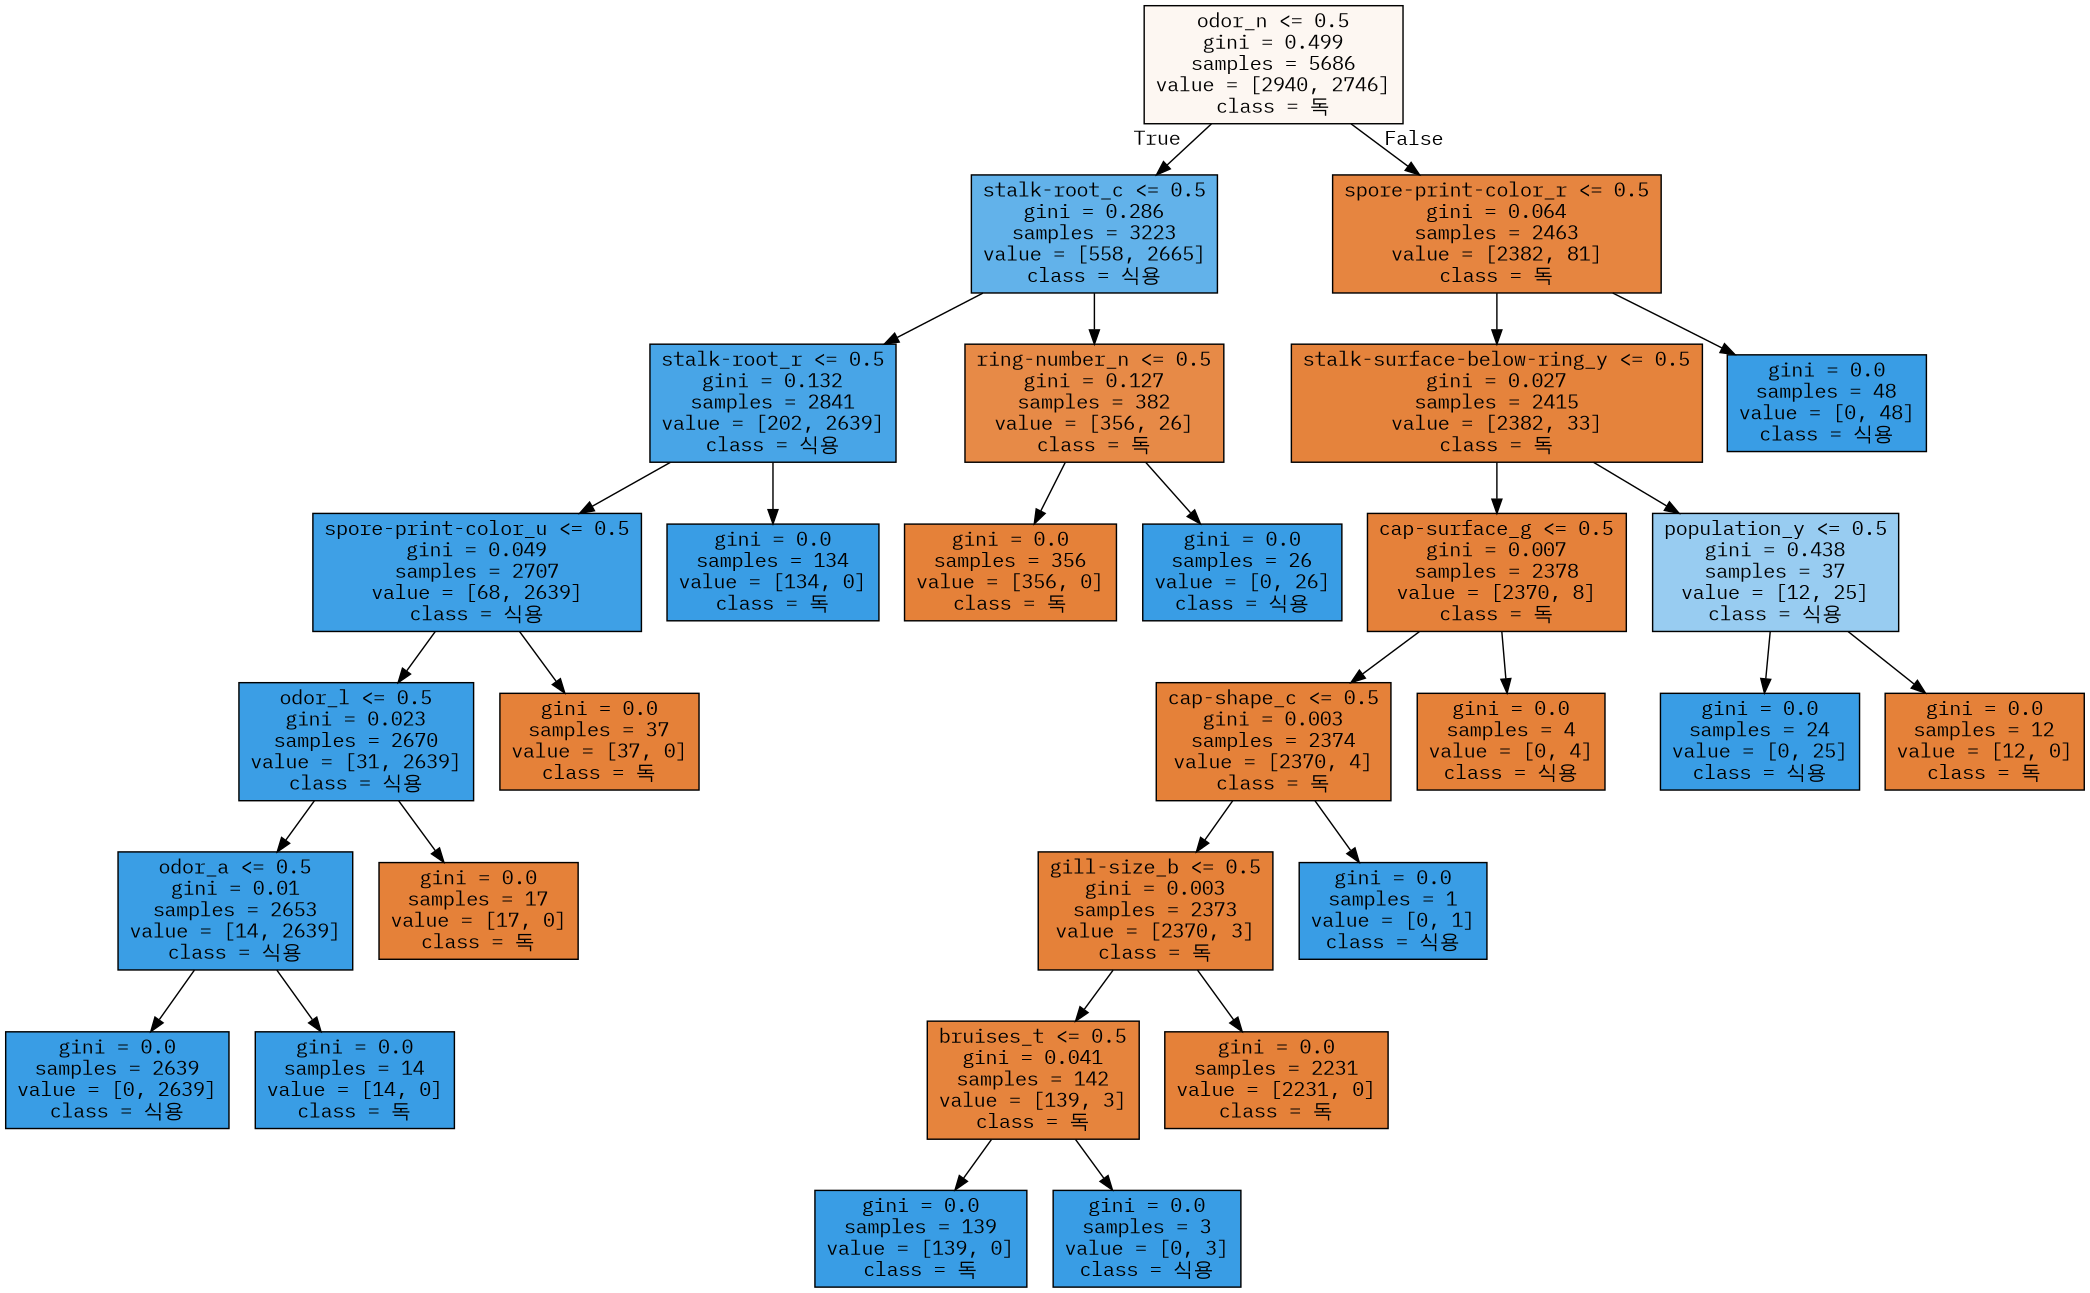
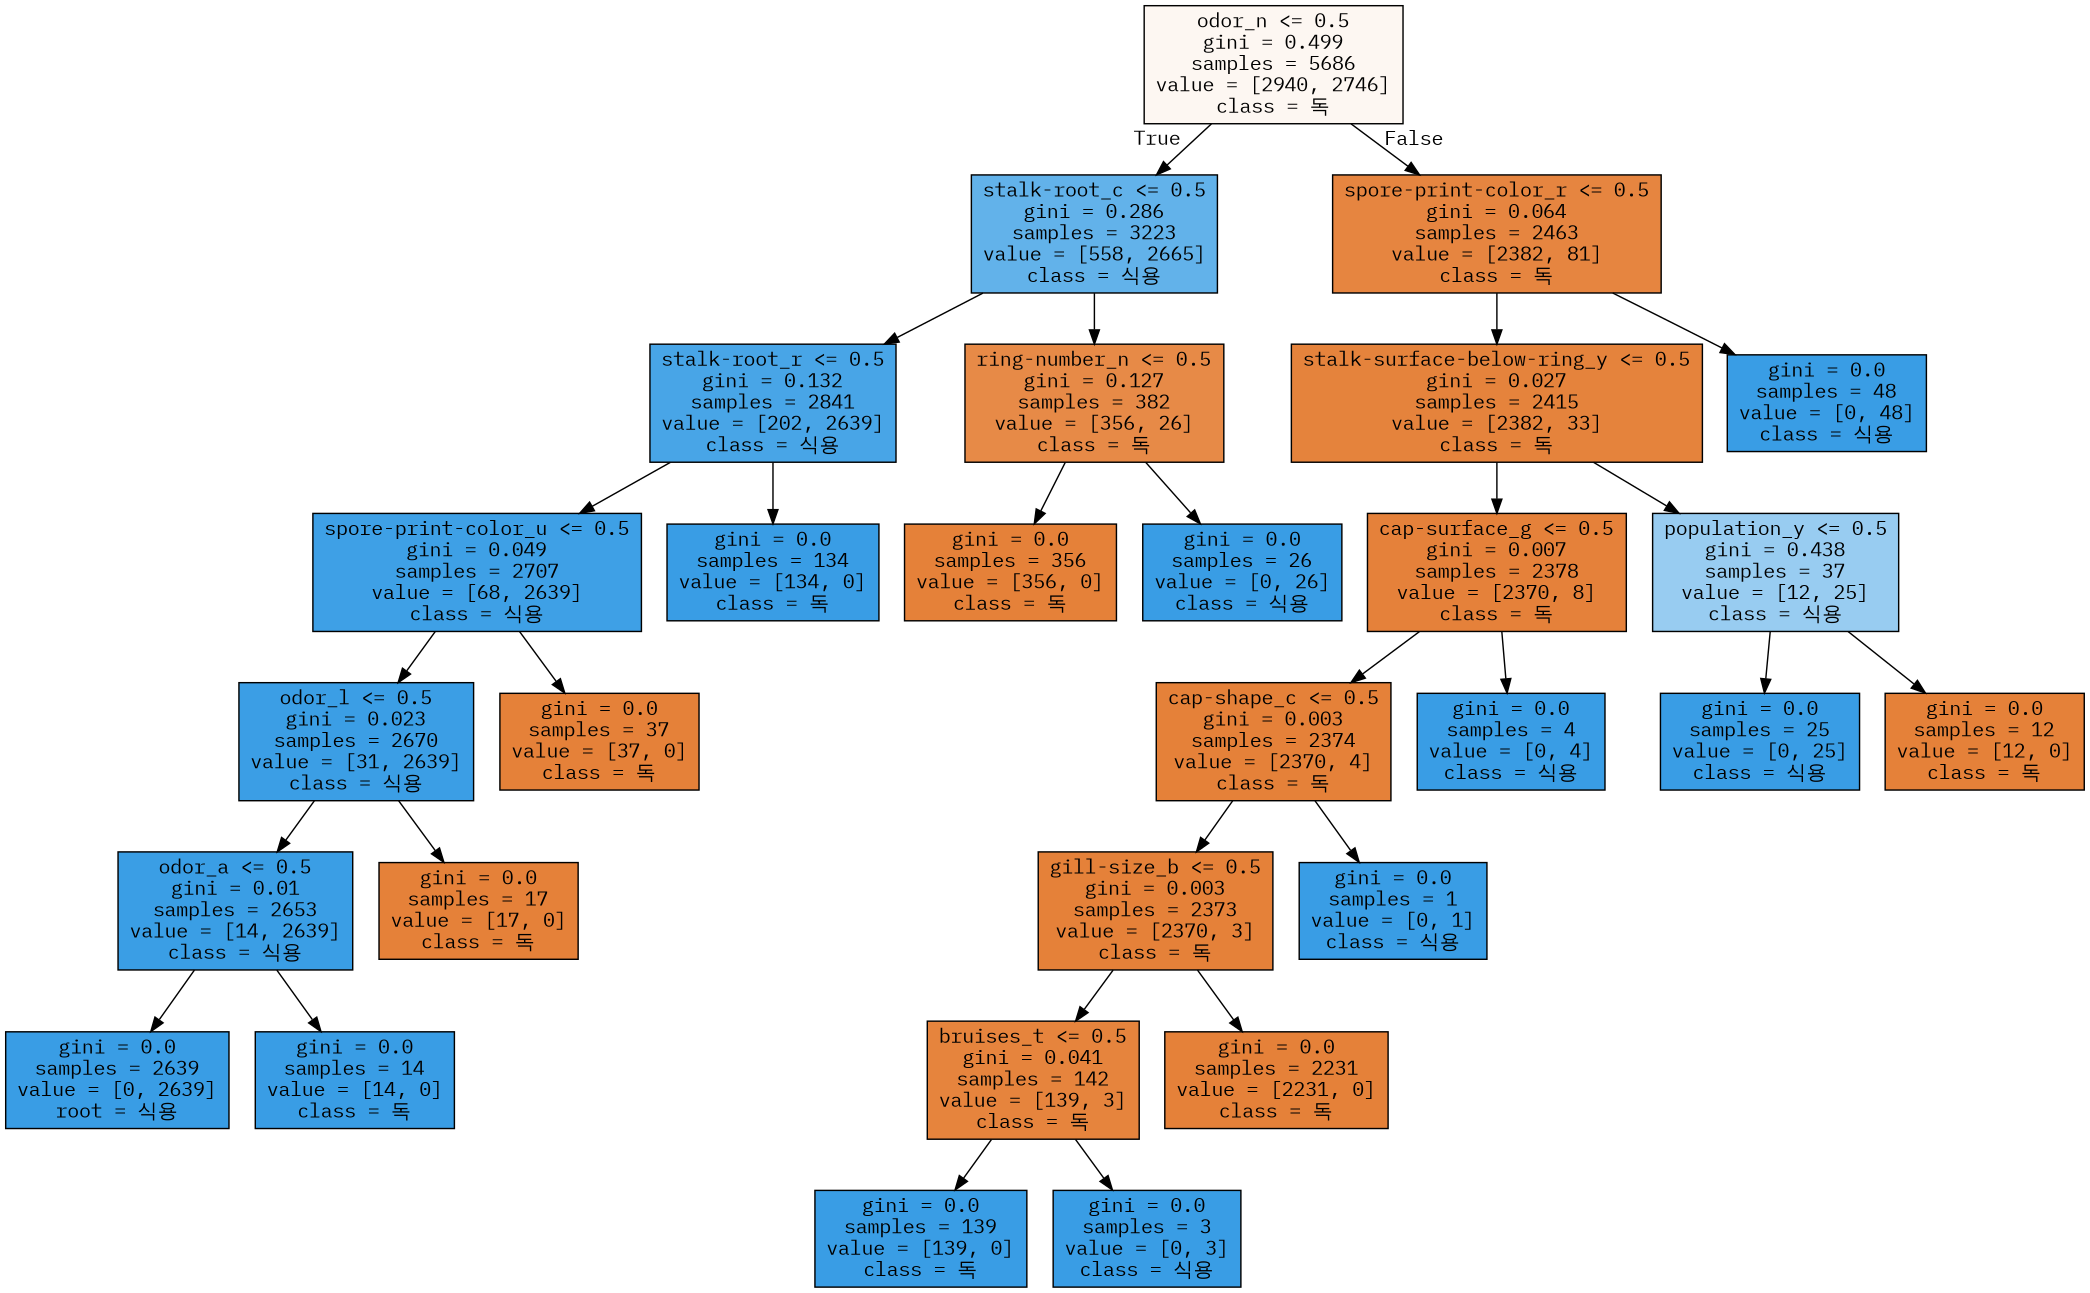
node "gini = 0.0 samples = 4 value = [0, 4] class = 식용": fillcolor #e58139 -> #399de5
node "gini = 0.0 samples = 24 value = [0, 25] class = 식용": label "gini = 0.0 samples = 24 value = [0, 25] class = 식용" -> "gini = 0.0 samples = 25 value = [0, 25] class = 식용"
node "gini = 0.0 samples = 2639 value = [0, 2639] class = 식용": label "gini = 0.0 samples = 2639 value = [0, 2639] class = 식용" -> "gini = 0.0 samples = 2639 value = [0, 2639] root = 식용"
